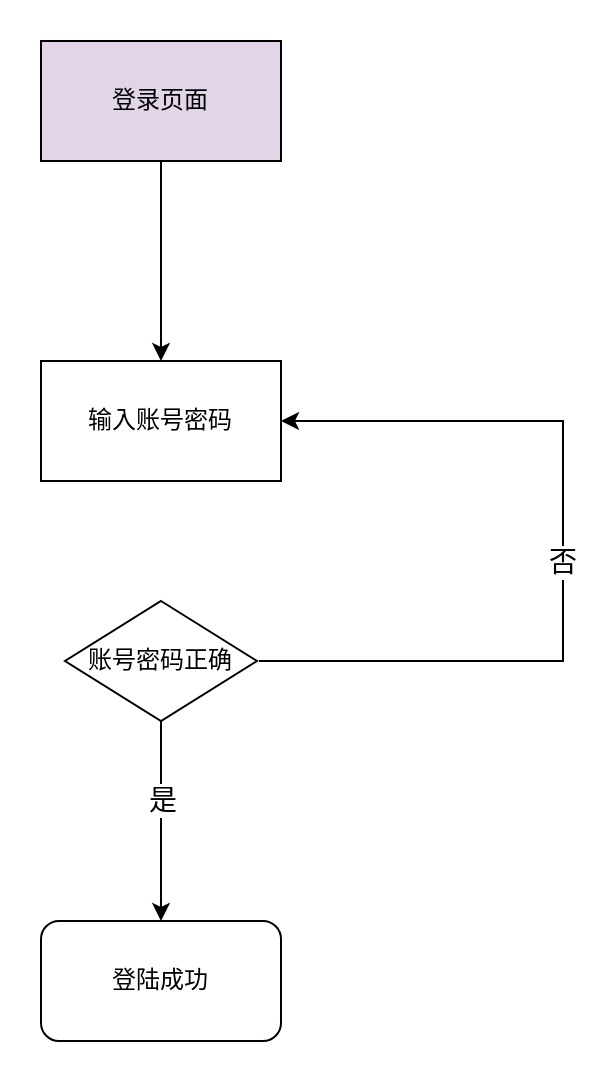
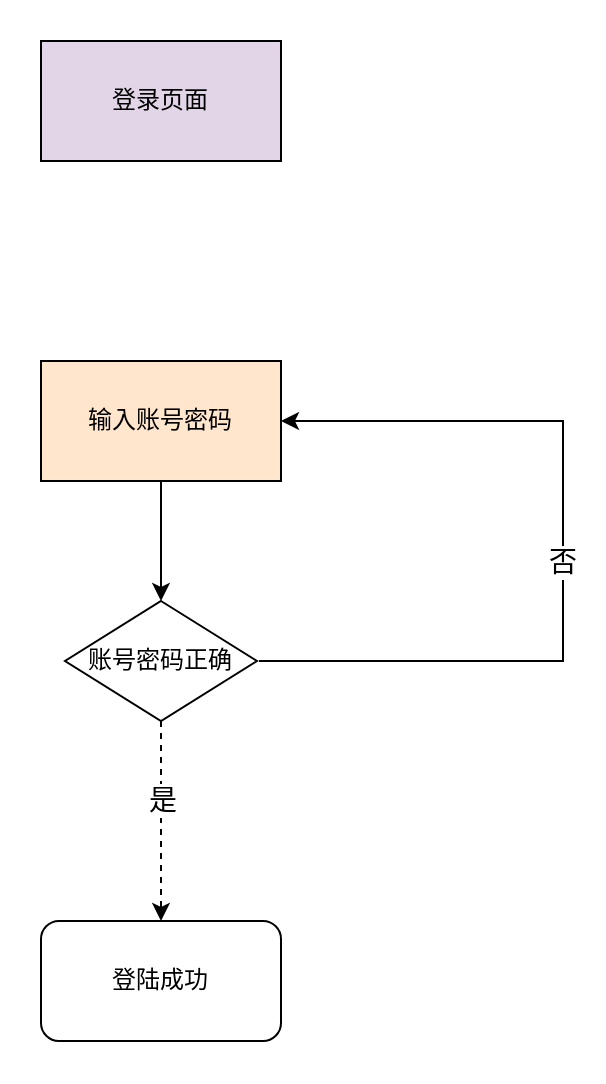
edge "登录页面" -> "输入账号密码": removed
node "输入账号密码": fillcolor #ffffff -> #ffe6cc
edge "输入账号密码" -> "账号密码正确": added
edge "账号密码正确" -> "登陆成功": style solid -> dashed
